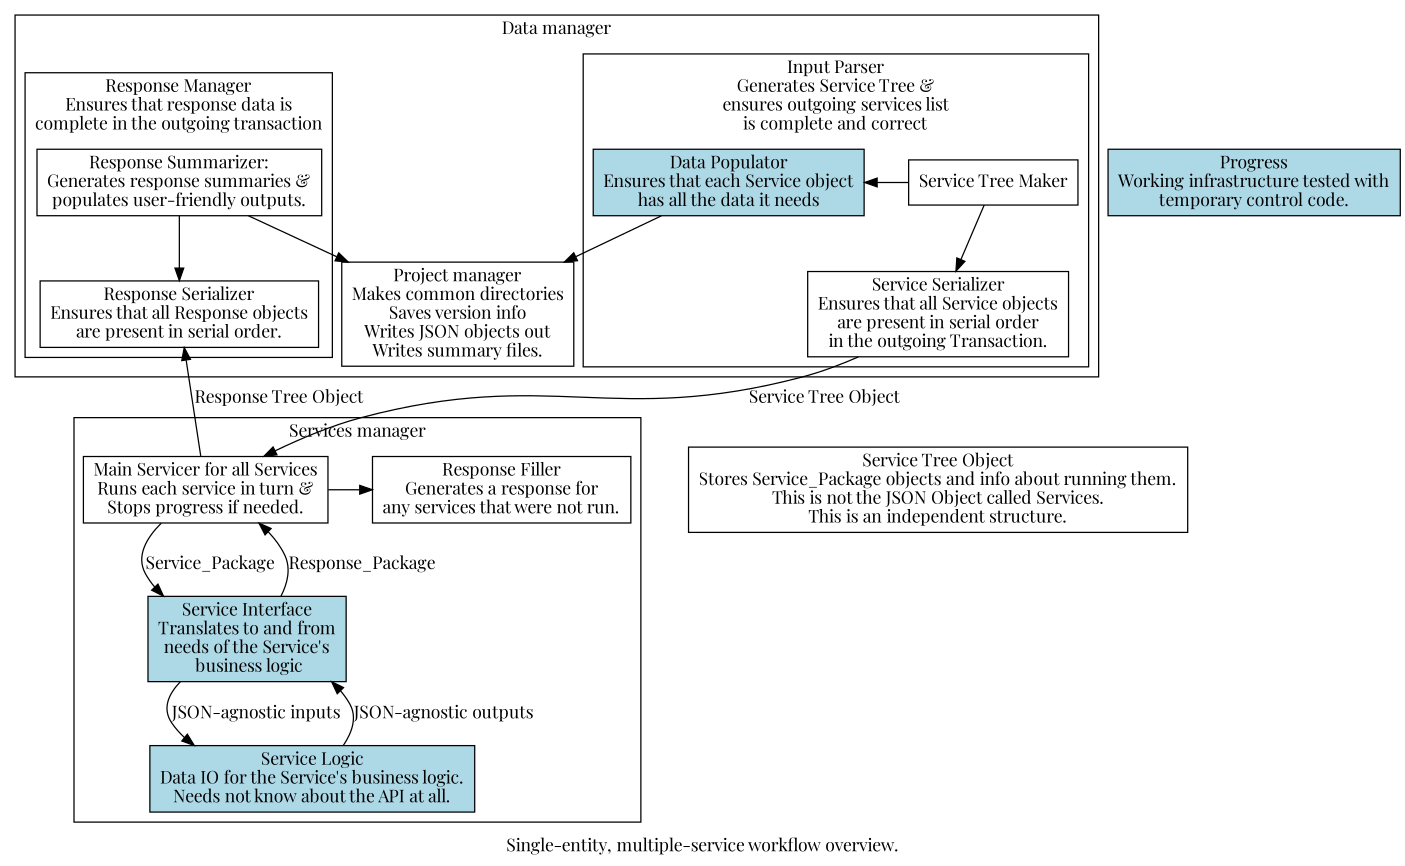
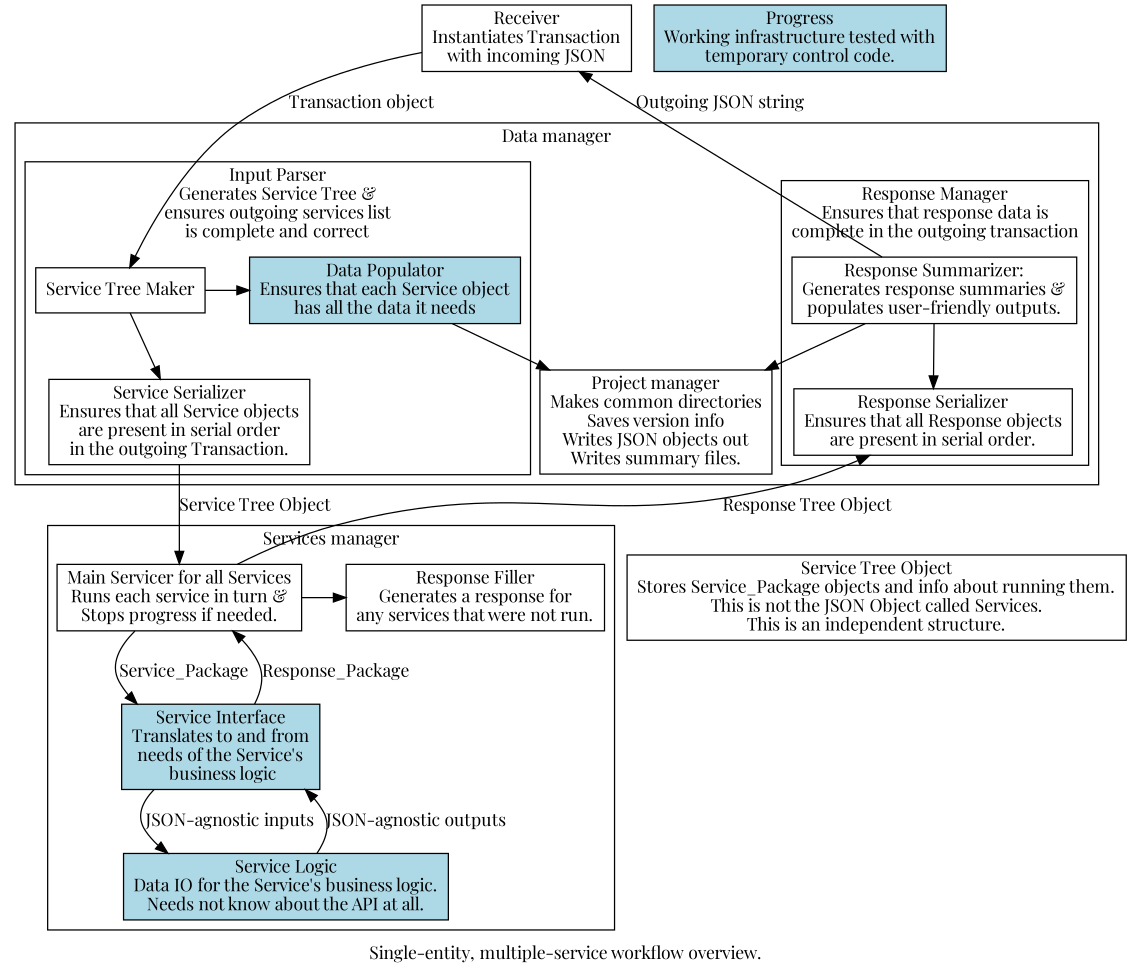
node "Receiver Instantiates Transaction with incoming JSON": added
